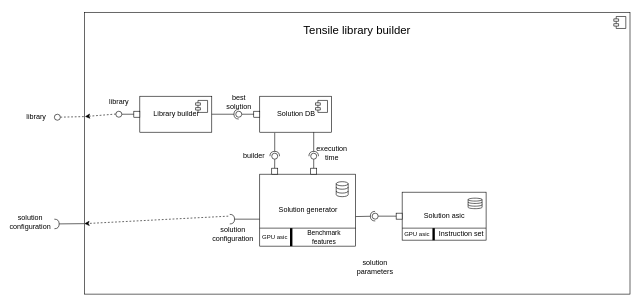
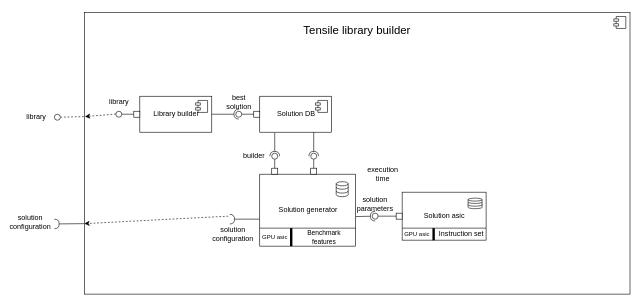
node "execution time": moved (332, 153) -> (383, 174)
node "solution parameters": moved (375, 267) -> (375, 204)
